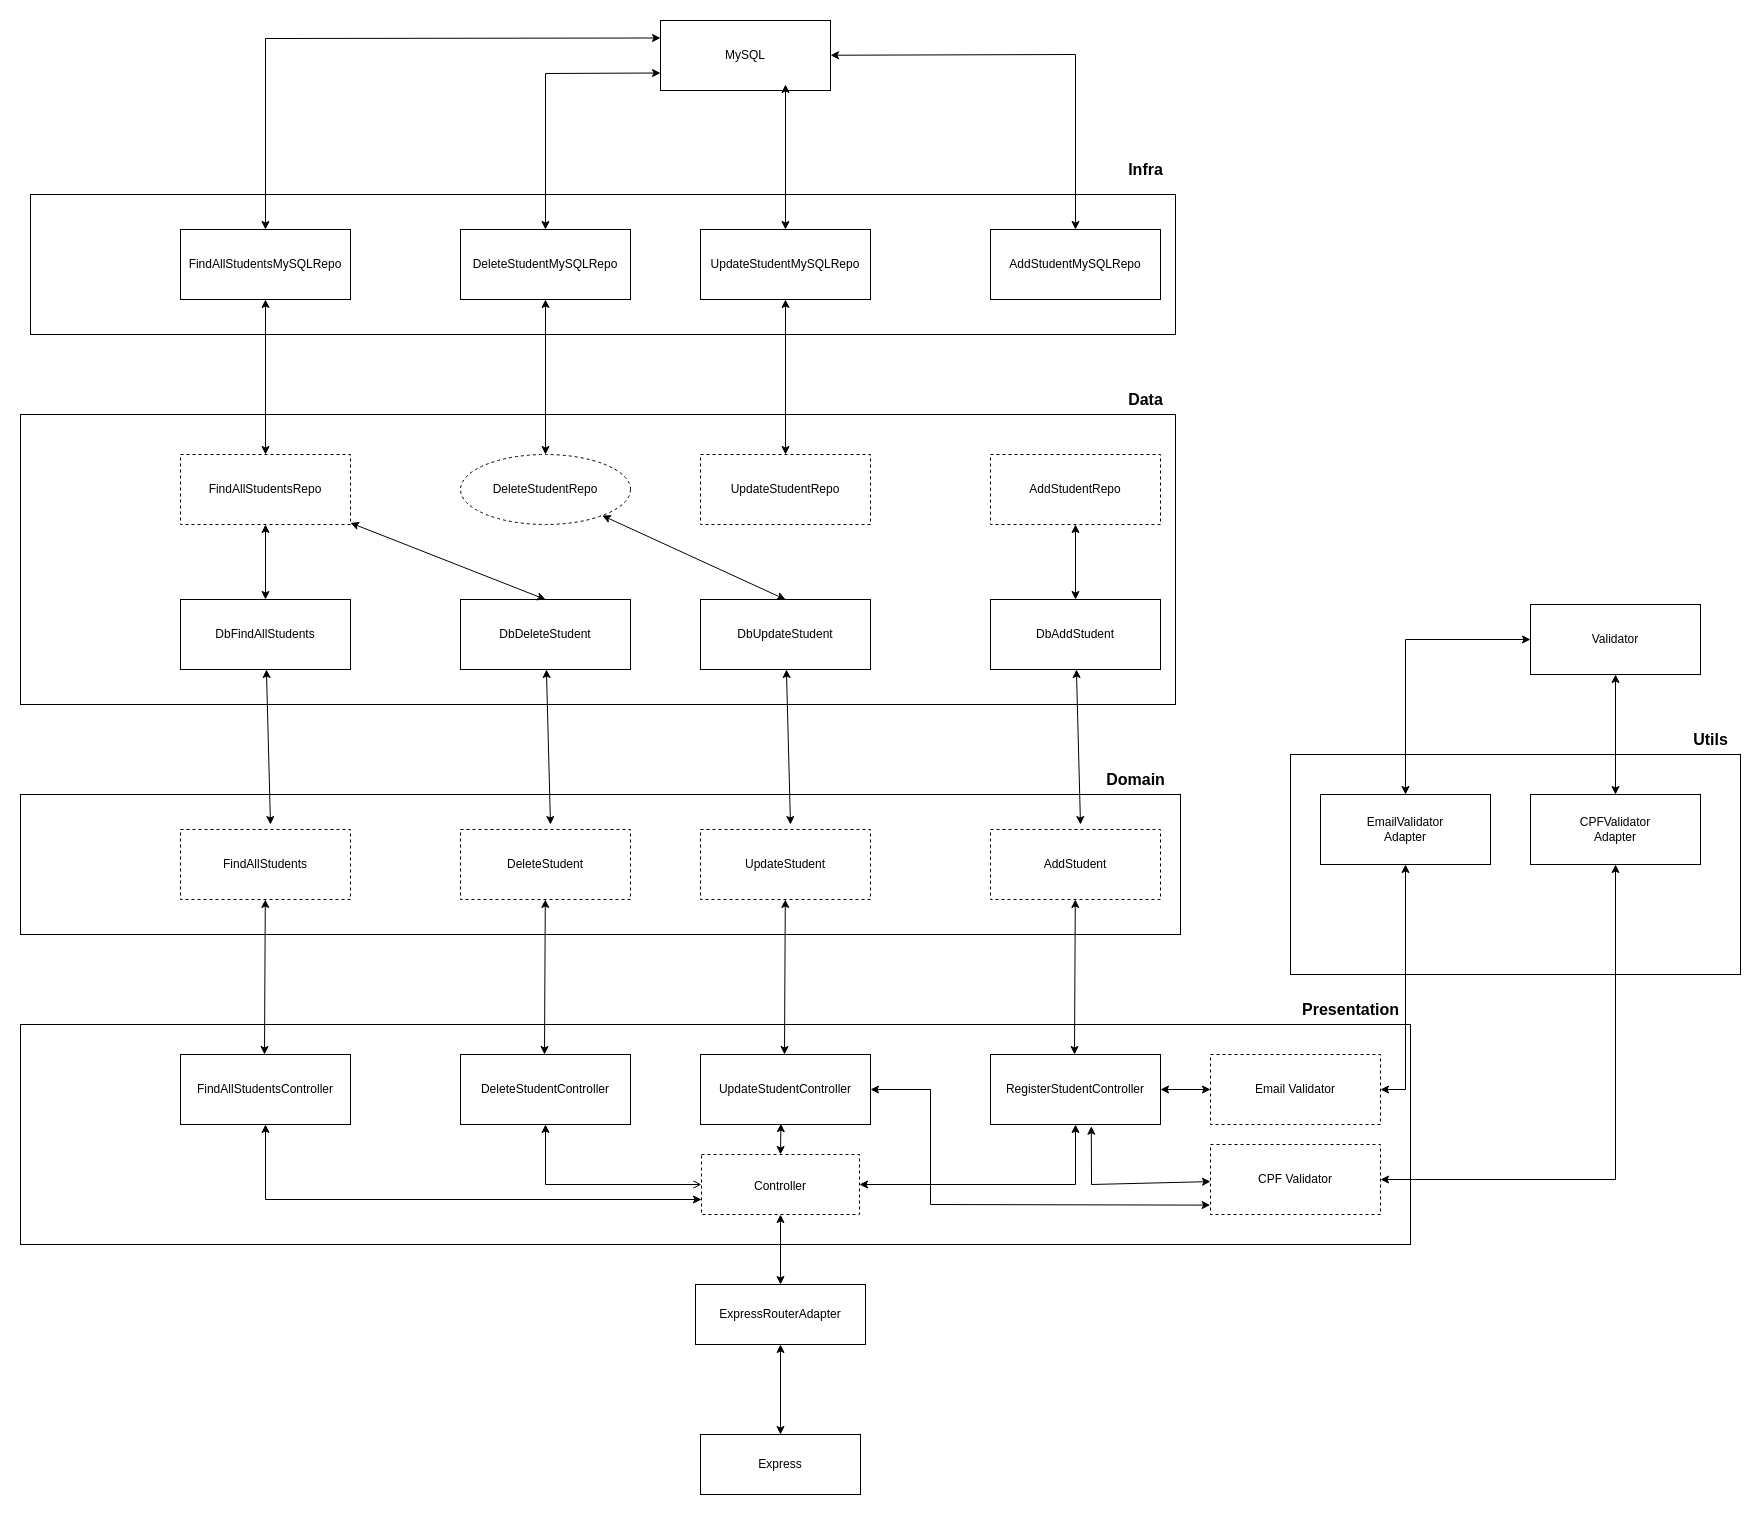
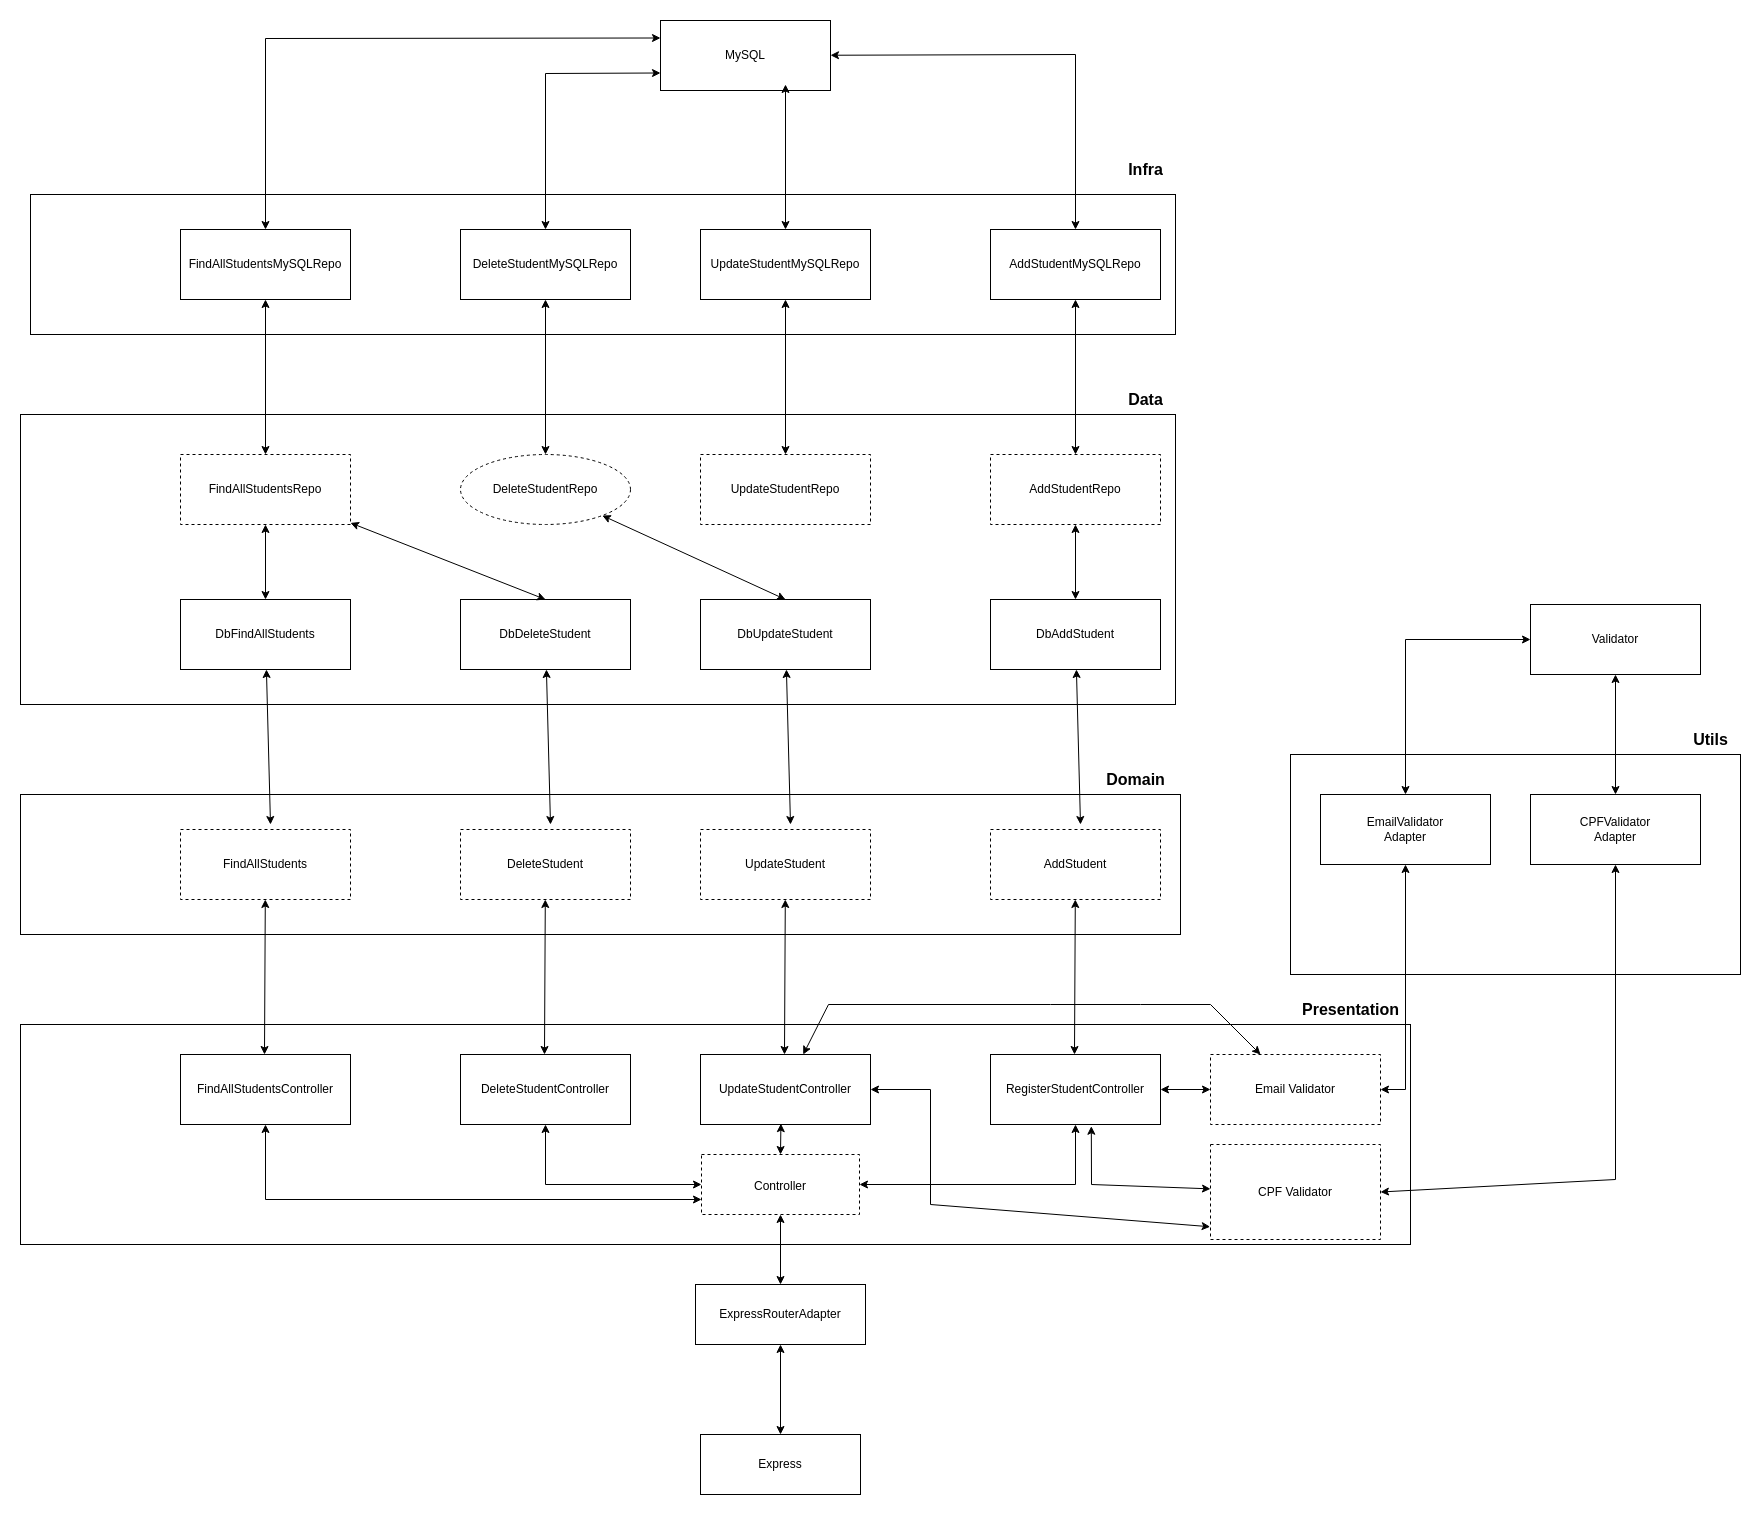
edge "AddStudentMySQLRepo" -- "AddStudentRepo": added
edge "UpdateStudentController" -- "Email Validator": added
node "CPF Validator": size 170x70 -> 170x95
edge "DeleteStudentController" -- "Controller": arrowhead open -> classic
